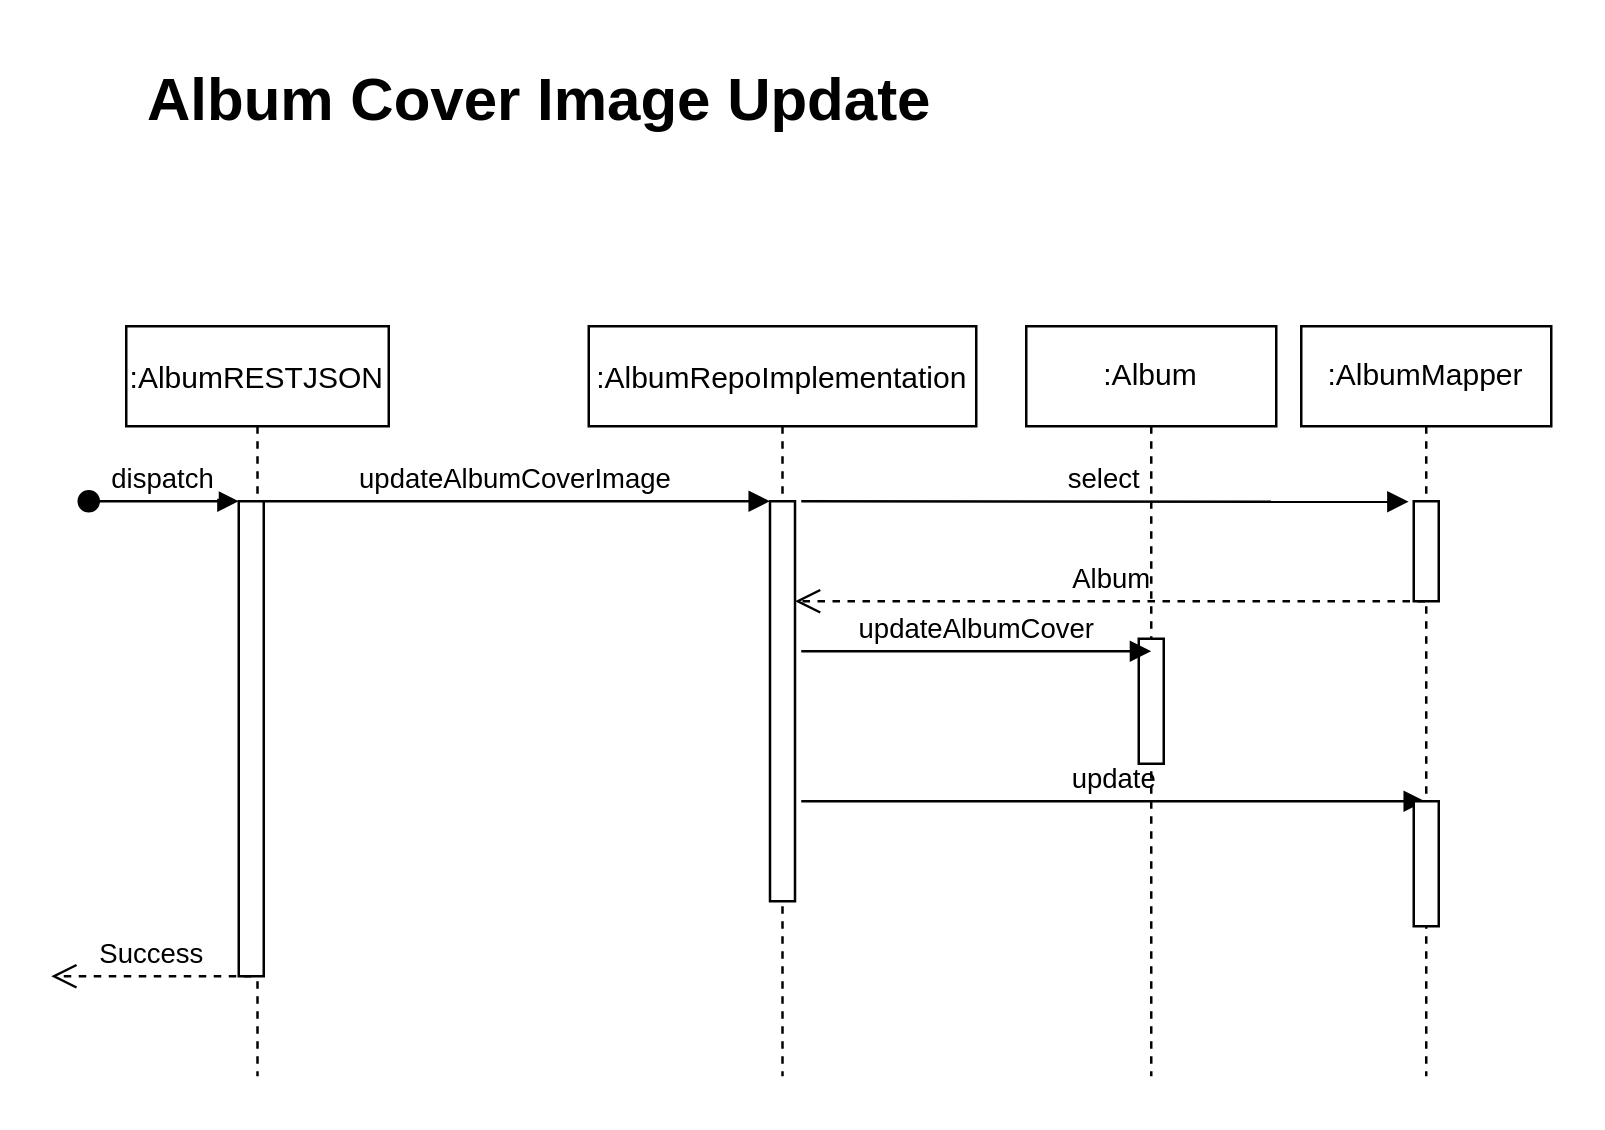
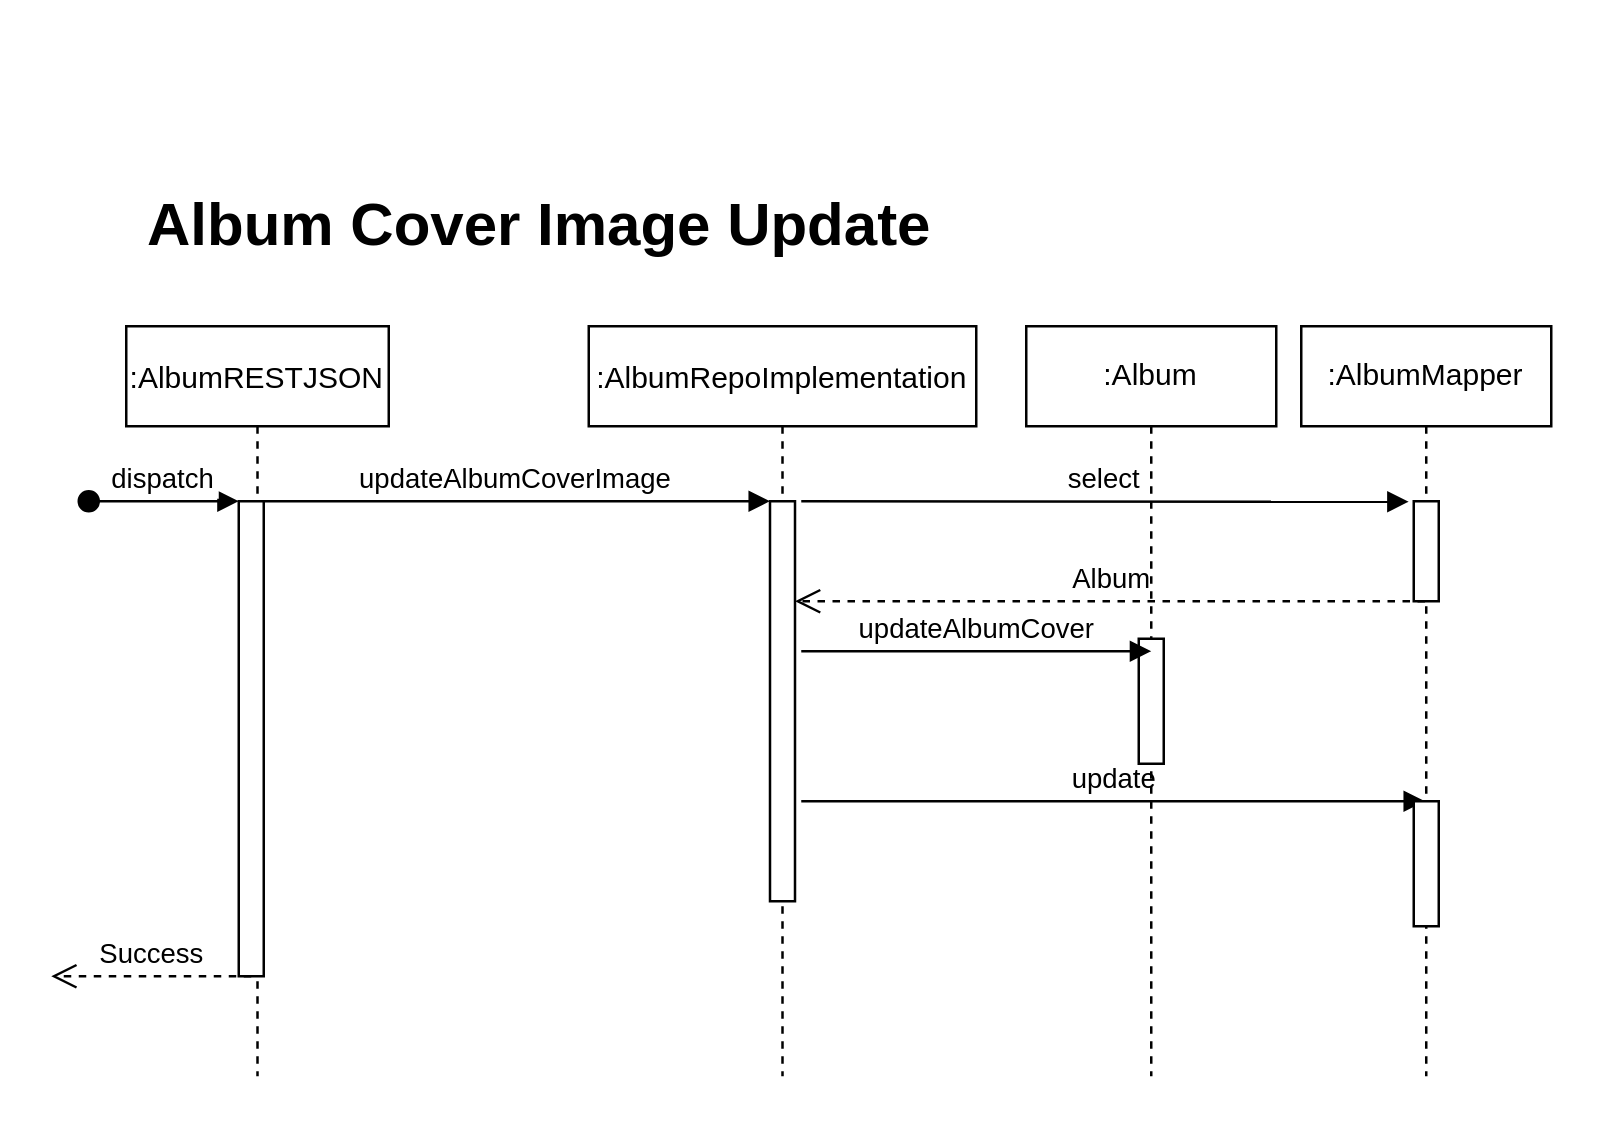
node "Album Cover Image Update": moved (539, 101) -> (539, 226)
